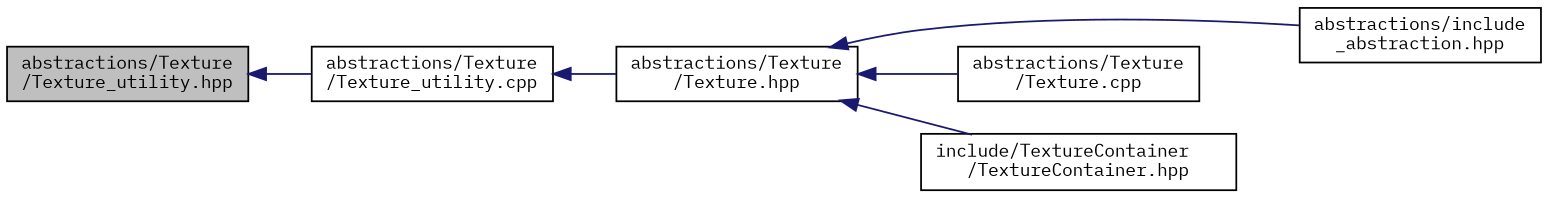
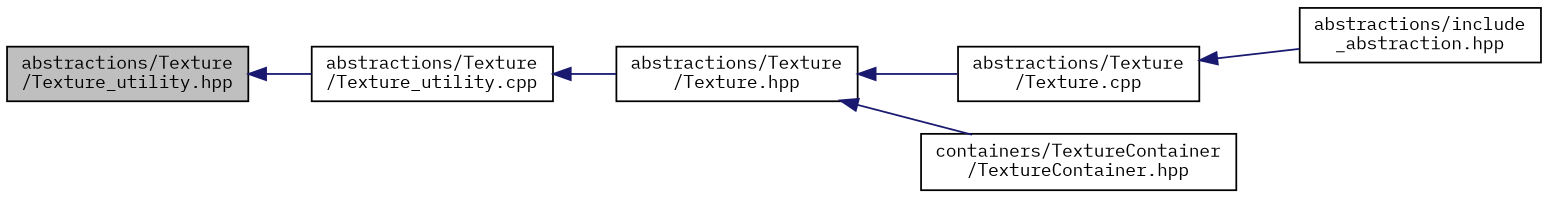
edge "abstractions/include _abstraction.hpp" -> "abstractions/Texture /Texture.hpp": now "abstractions/include _abstraction.hpp" -> "abstractions/Texture /Texture.cpp"
node "include/TextureContainer /TextureContainer.hpp": label "include/TextureContainer /TextureContainer.hpp" -> "containers/TextureContainer /TextureContainer.hpp"
